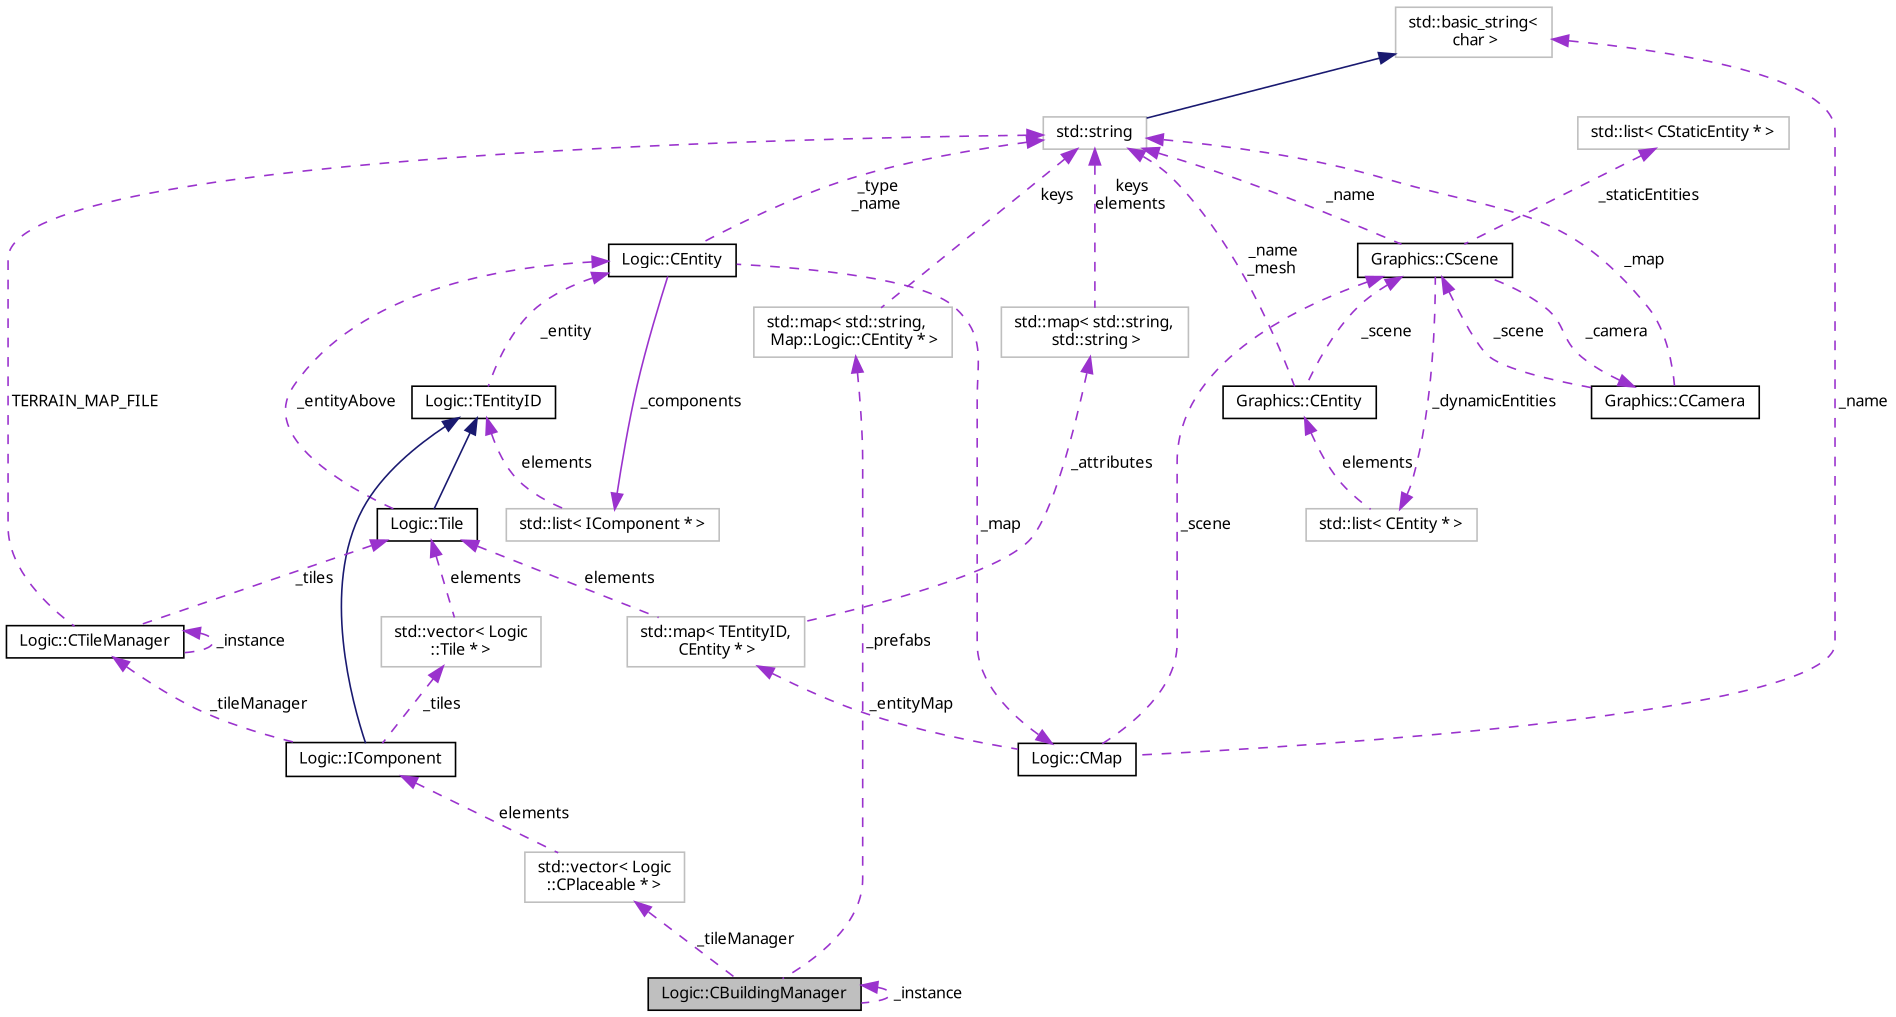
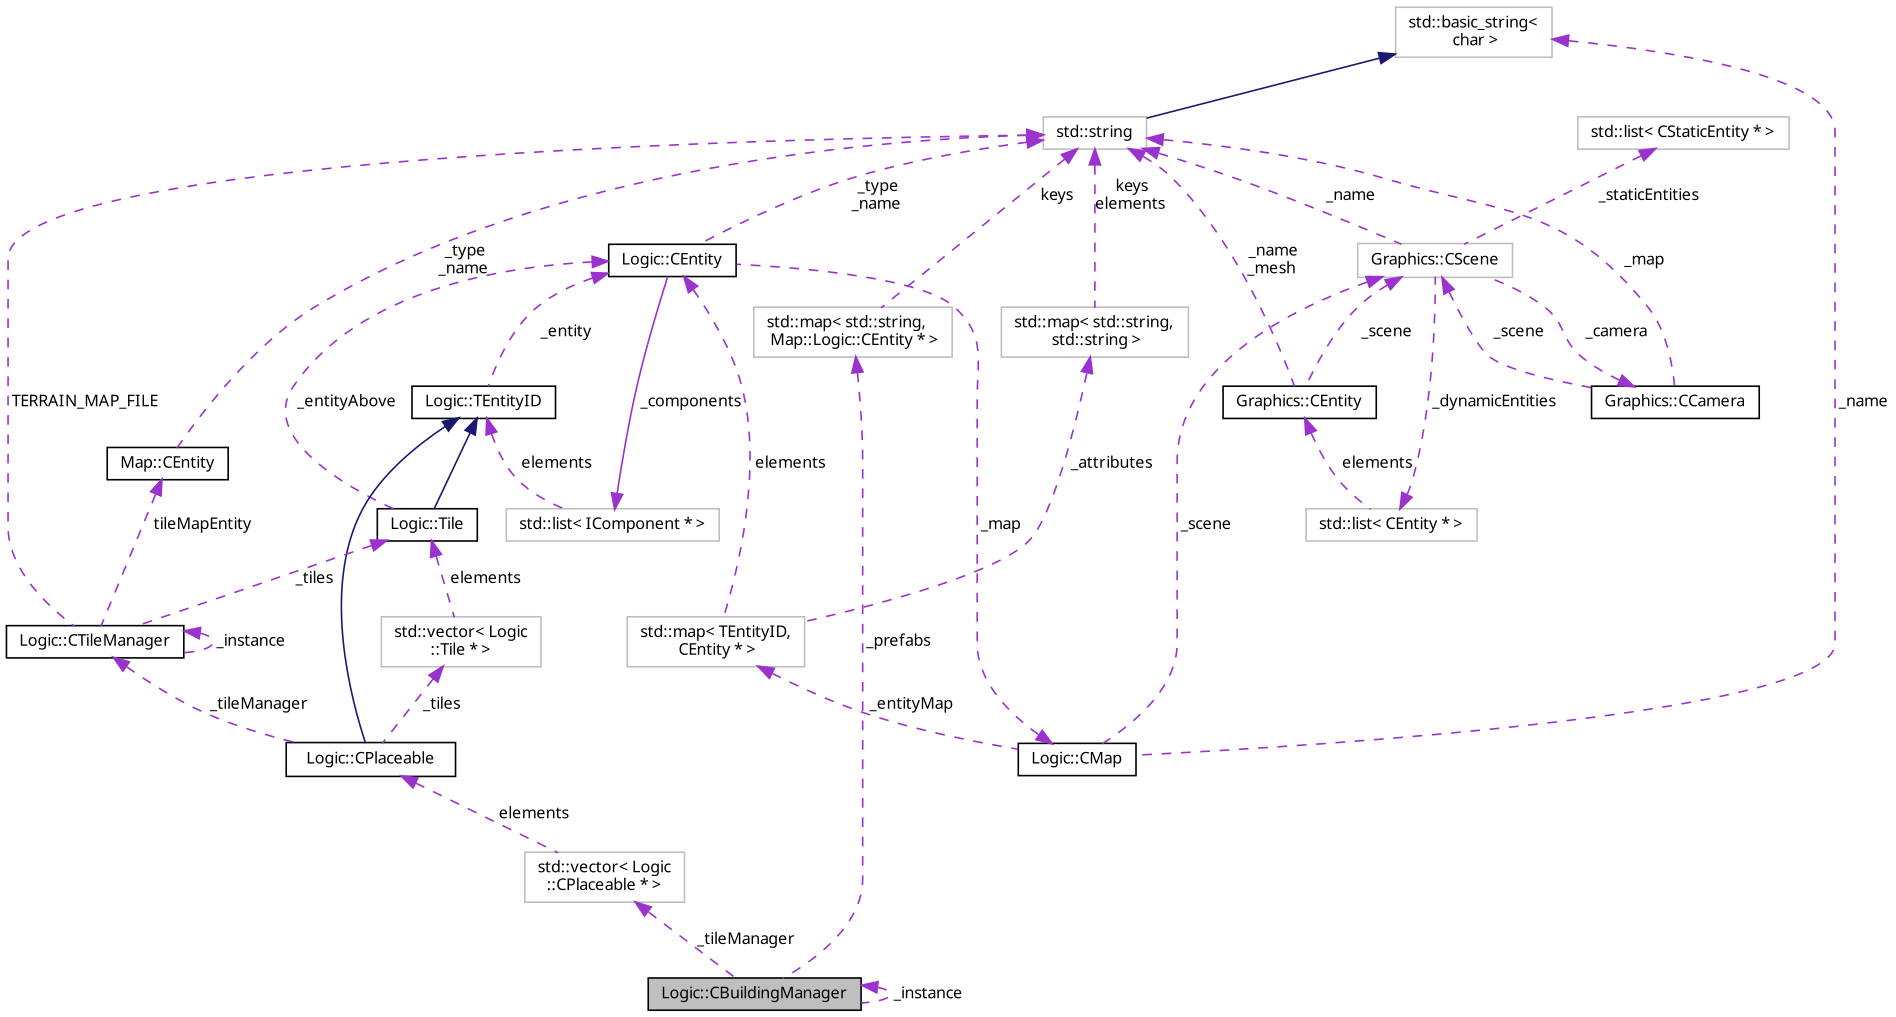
node "Graphics::CScene": color black -> grey75
node "Map::CEntity": added
edge "std::map< TEntityID, CEntity * >" -> "Logic::Tile": now "std::map< TEntityID, CEntity * >" -> "Logic::CEntity"
node "Logic::IComponent": label "Logic::IComponent" -> "Logic::CPlaceable"
